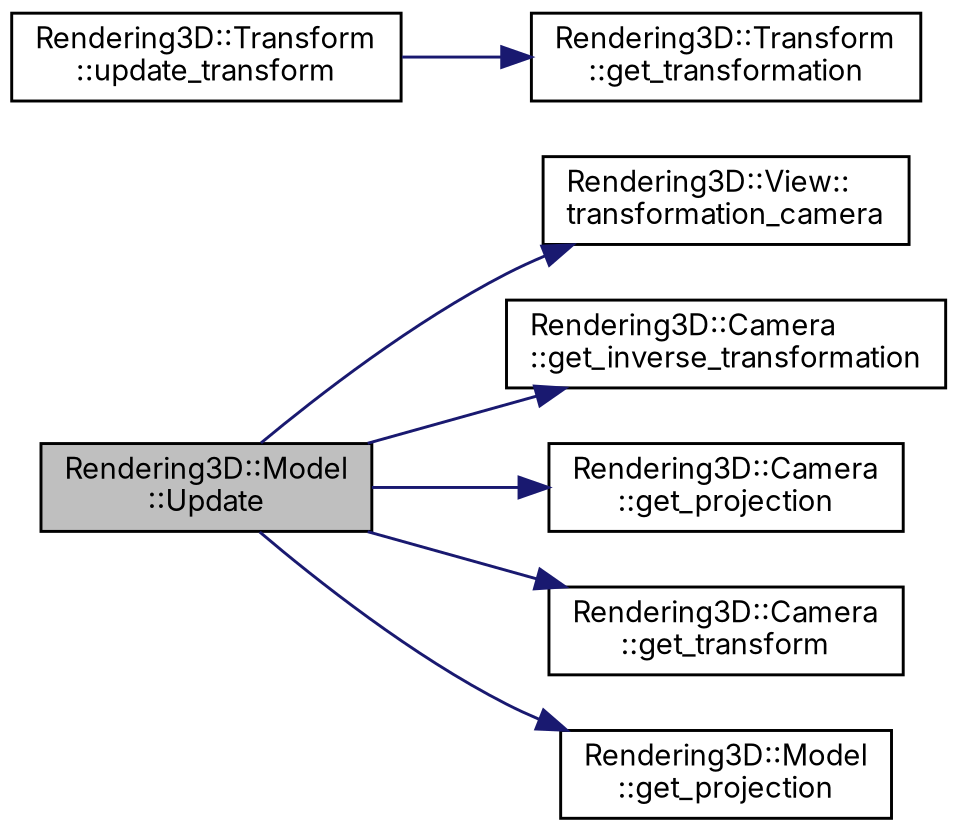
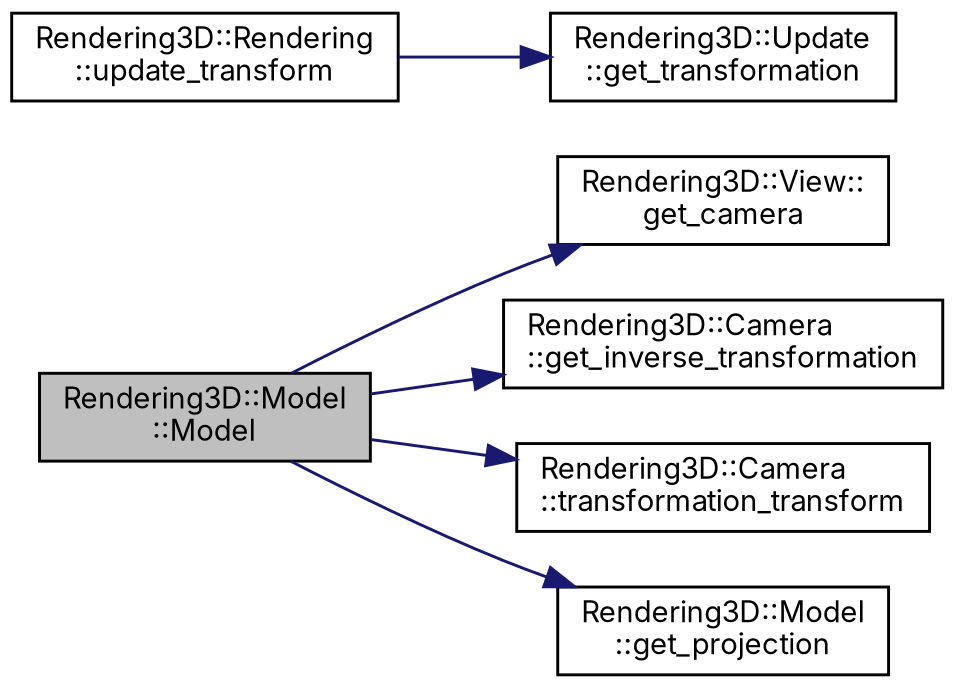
node "Rendering3D::Transform ::update_transform": label "Rendering3D::Transform ::update_transform" -> "Rendering3D::Rendering ::update_transform"
node "Rendering3D::Transform ::get_transformation": label "Rendering3D::Transform ::get_transformation" -> "Rendering3D::Update ::get_transformation"
node "Rendering3D::View:: transformation_camera": label "Rendering3D::View:: transformation_camera" -> "Rendering3D::View:: get_camera"
node "Rendering3D::Model ::Update": label "Rendering3D::Model ::Update" -> "Rendering3D::Model ::Model"
node "Rendering3D::Camera ::get_projection": removed
node "Rendering3D::Camera ::get_transform": label "Rendering3D::Camera ::get_transform" -> "Rendering3D::Camera ::transformation_transform"
